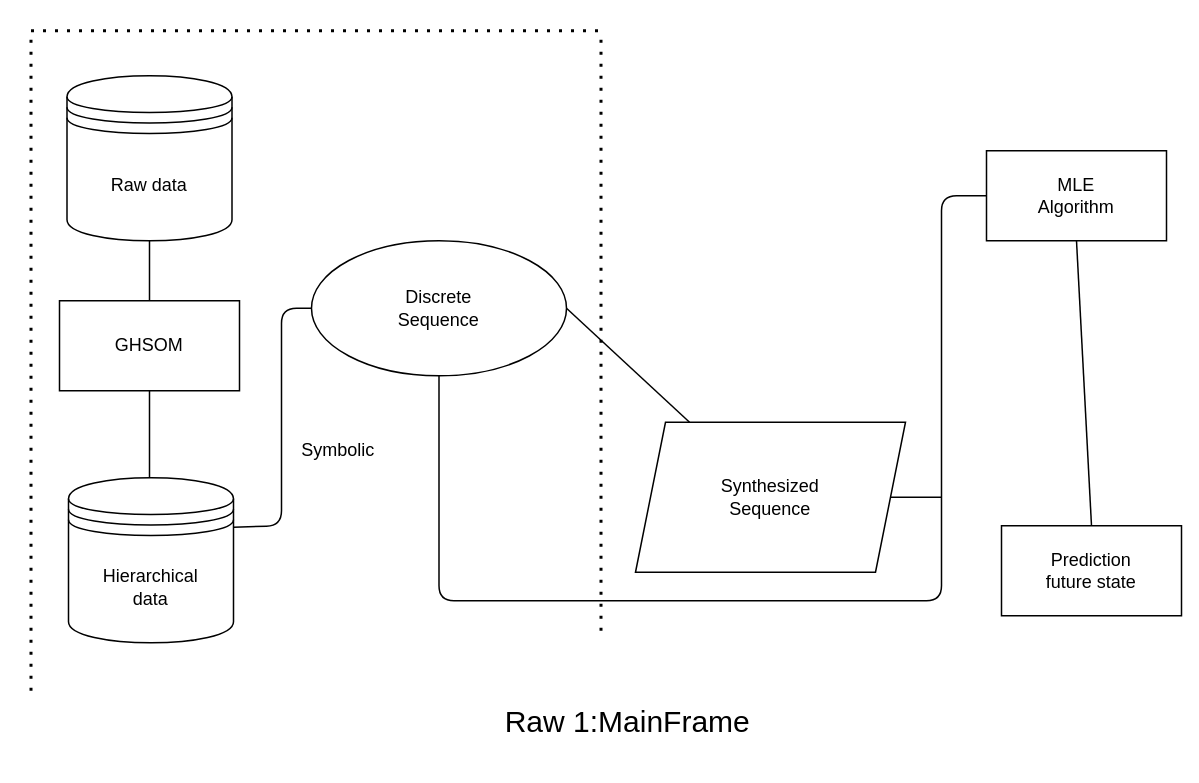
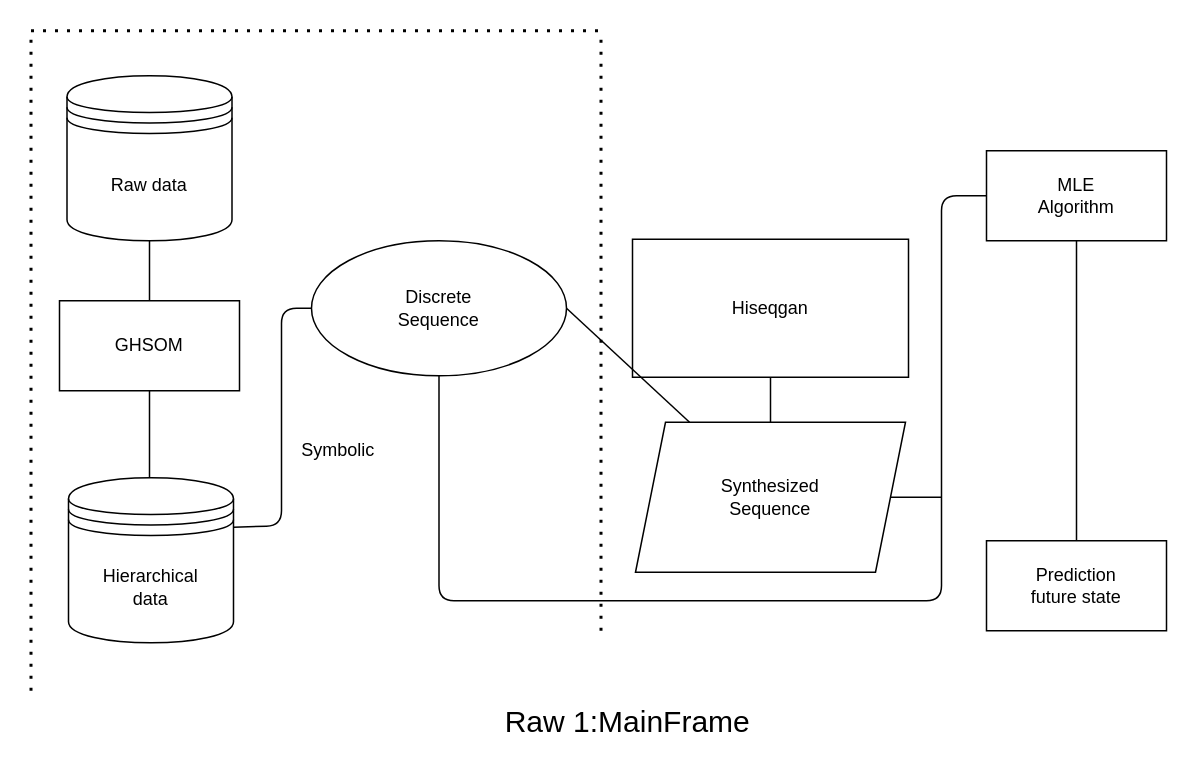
node "Hiseqgan": added
edge "Hiseqgan" -- "Synthesized Sequence": added
node "Prediction future state": moved (1091, 571) -> (1076, 586)
